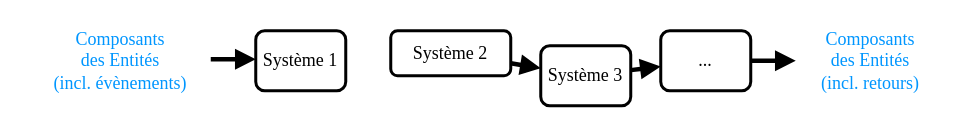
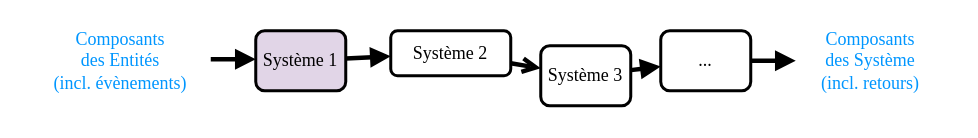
edge "Système 1" -> "Système 2": added
node "Système 1": fillcolor #ffffff -> #e1d5e7
node "Composants des Entités (incl. retours)": label "Composants des Entités (incl. retours)" -> "Composants des Système (incl. retours)"
edge "Système 2" -> "Système 3": arrowhead block -> open
